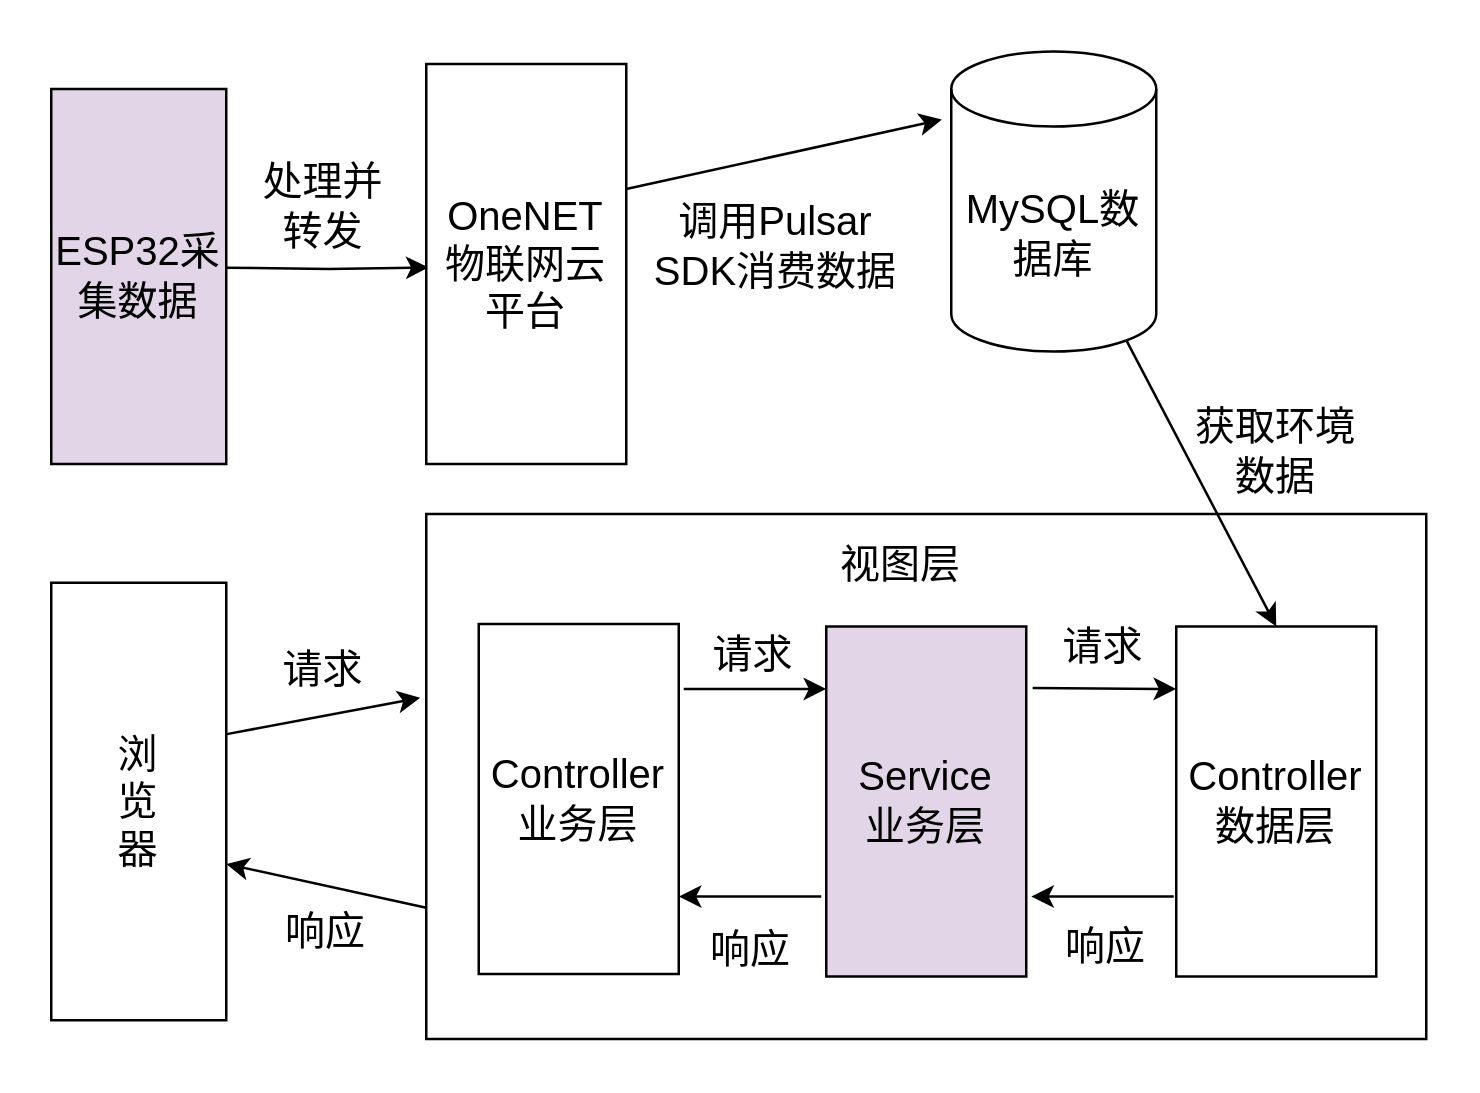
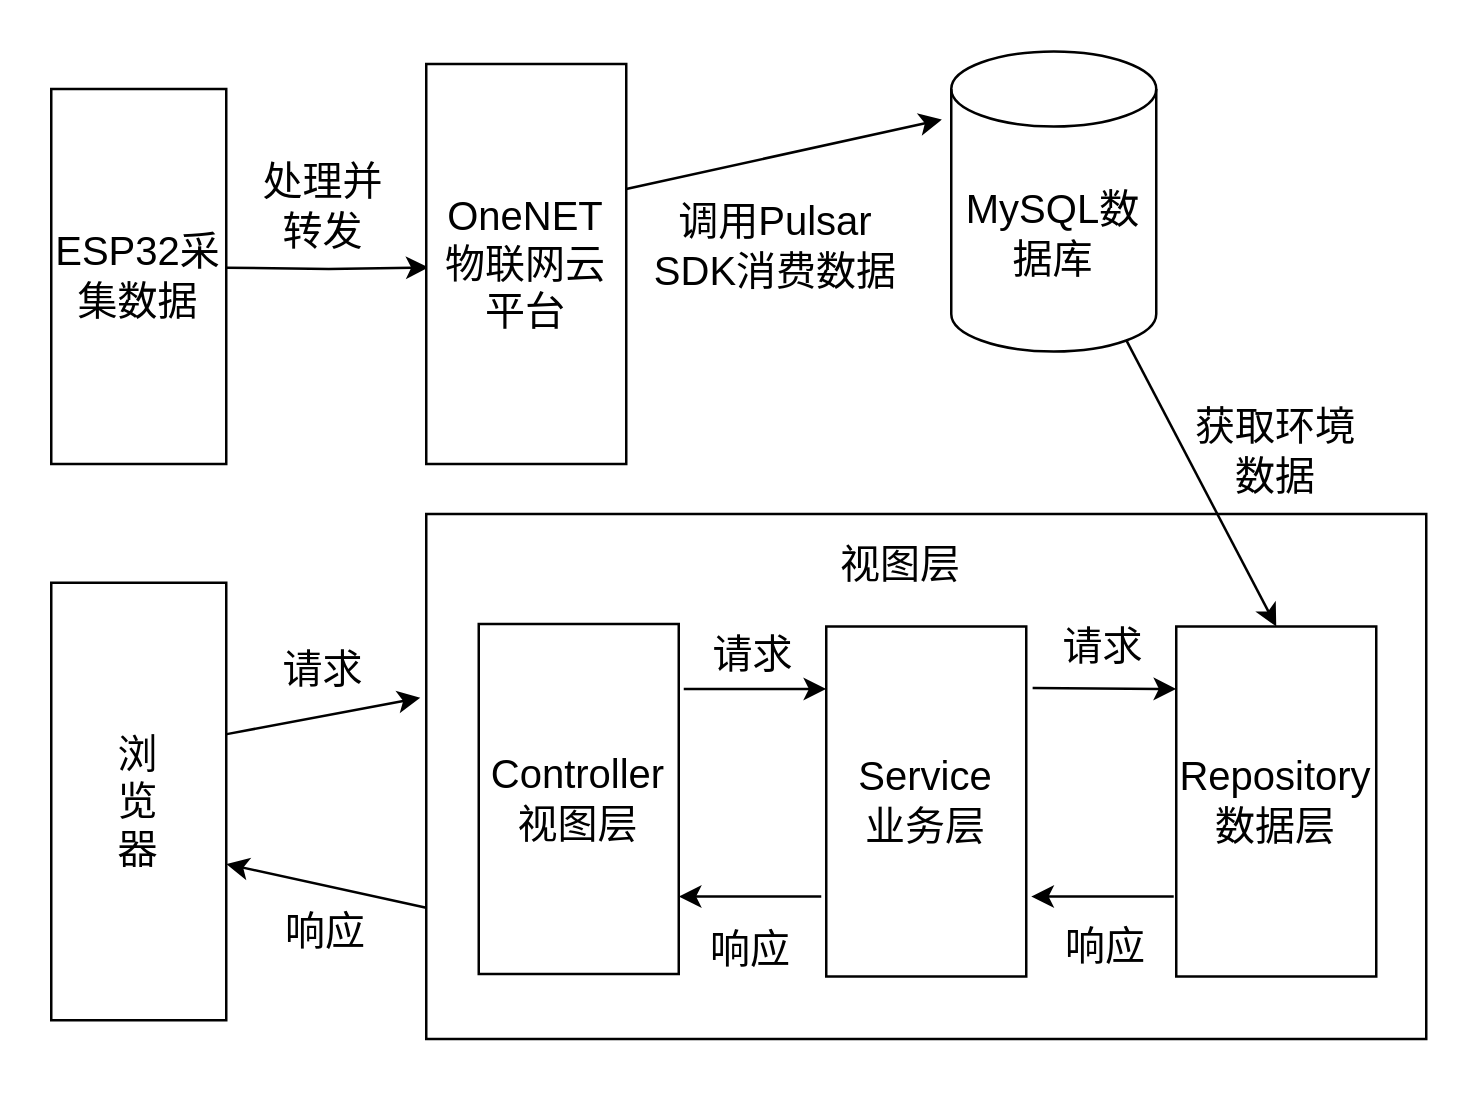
node "ESP32采集数据": fillcolor #e1d5e7 -> #ffffff
node "Controller 业务层": label "Controller 业务层" -> "Controller 视图层"
node "Service 业务层": fillcolor #e1d5e7 -> #ffffff
node "Controller 数据层": label "Controller 数据层" -> "Repository 数据层"
